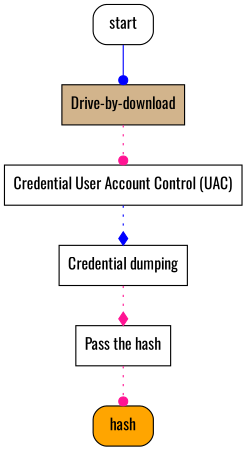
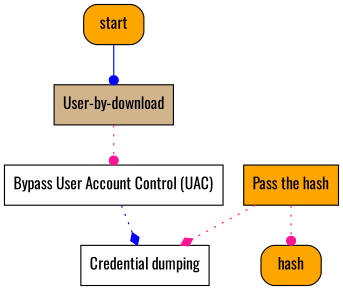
node "start": fillcolor white -> orange
node "Drive-by-download": label "Drive-by-download" -> "User-by-download"
node "Credential User Account Control (UAC)": label "Credential User Account Control (UAC)" -> "Bypass User Account Control (UAC)"
edge "Credential dumping" -> "Pass the hash": reversed
node "Pass the hash": fillcolor white -> orange
